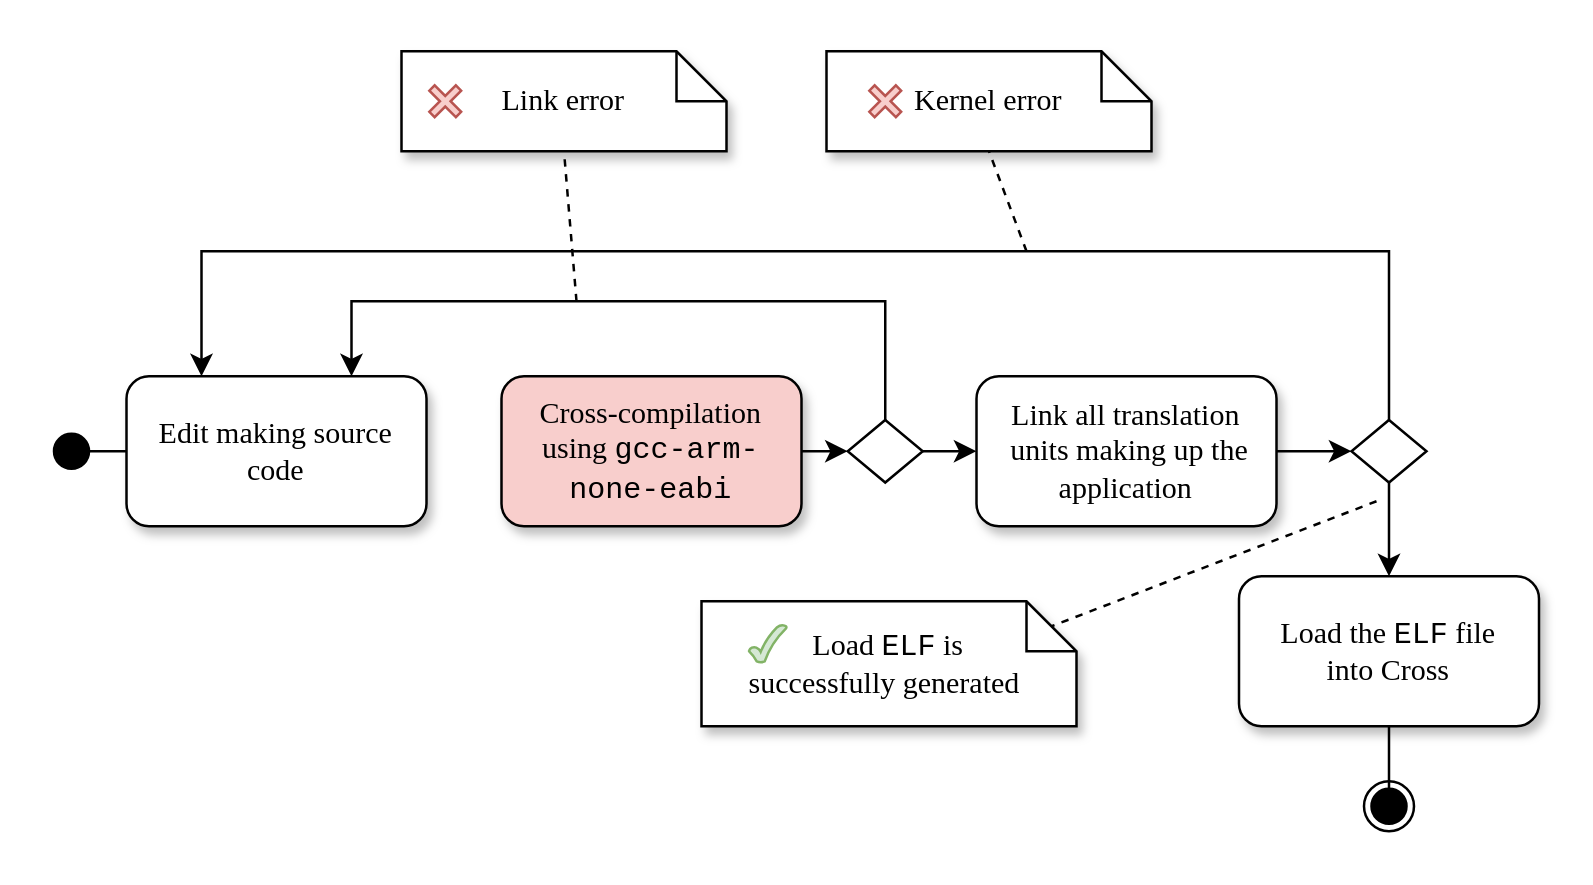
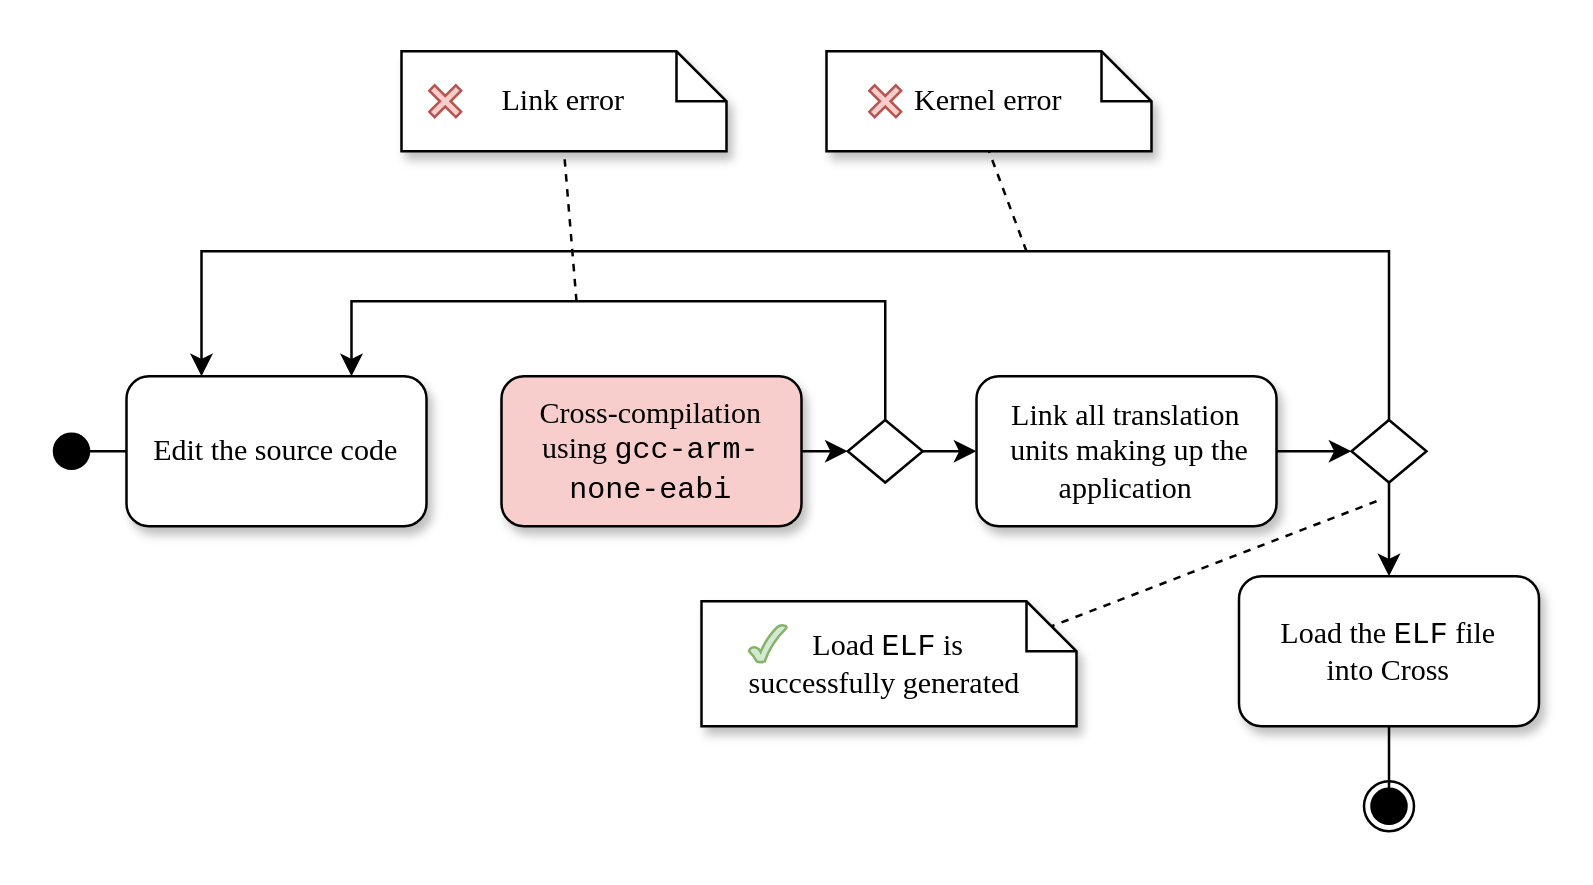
node "Edit making source code": label "Edit making source code" -> "Edit the source code"
